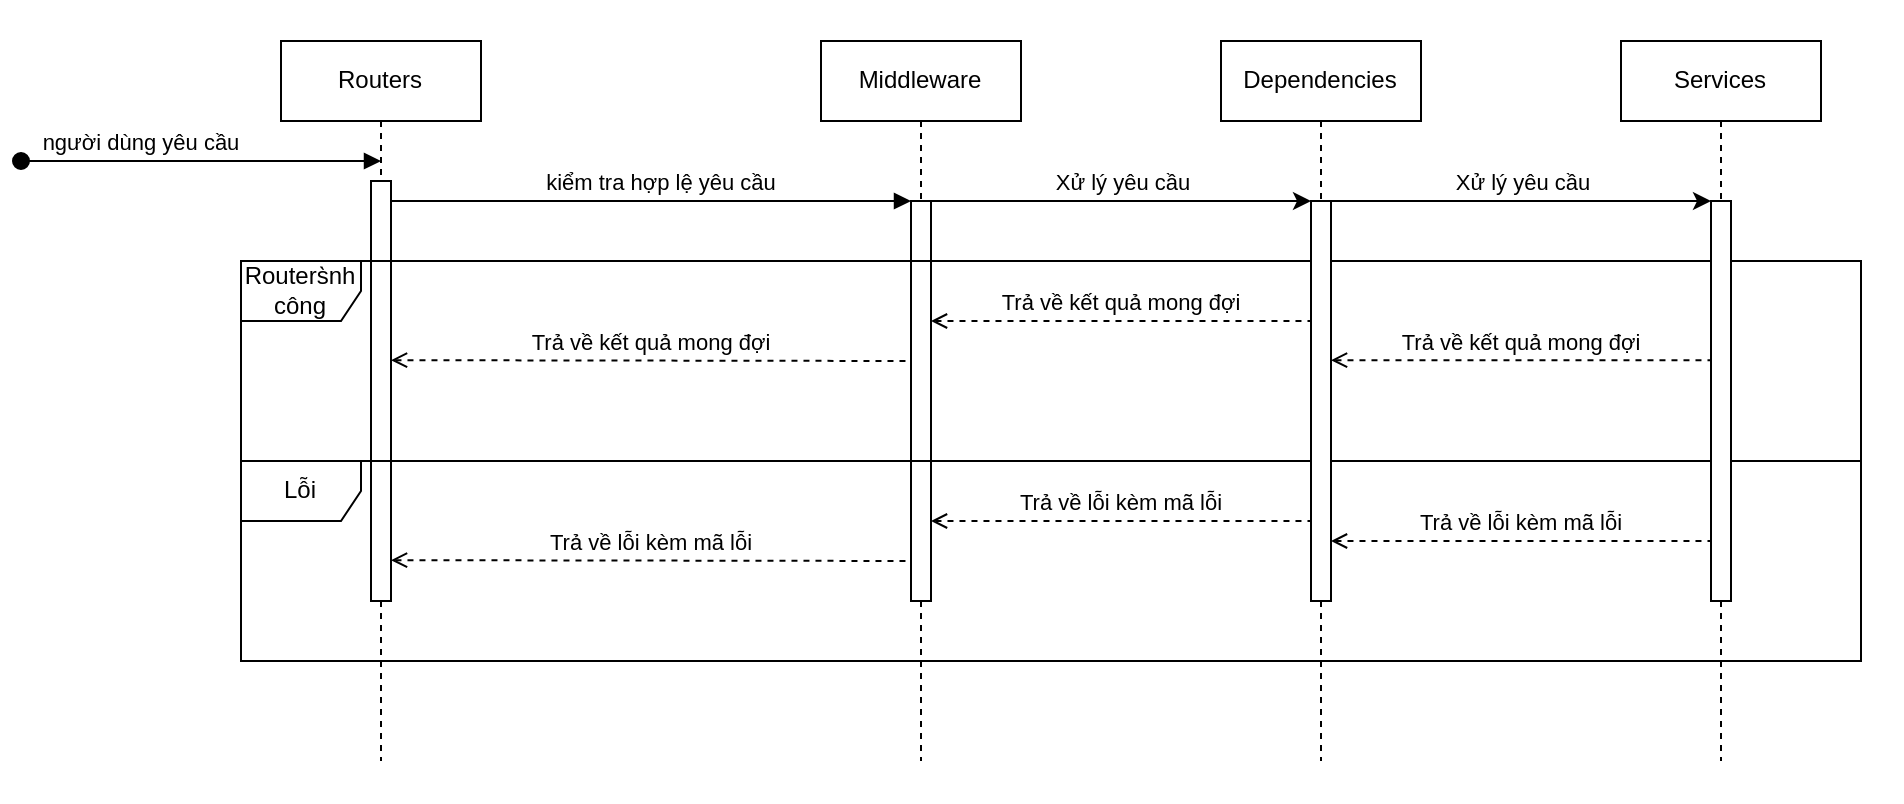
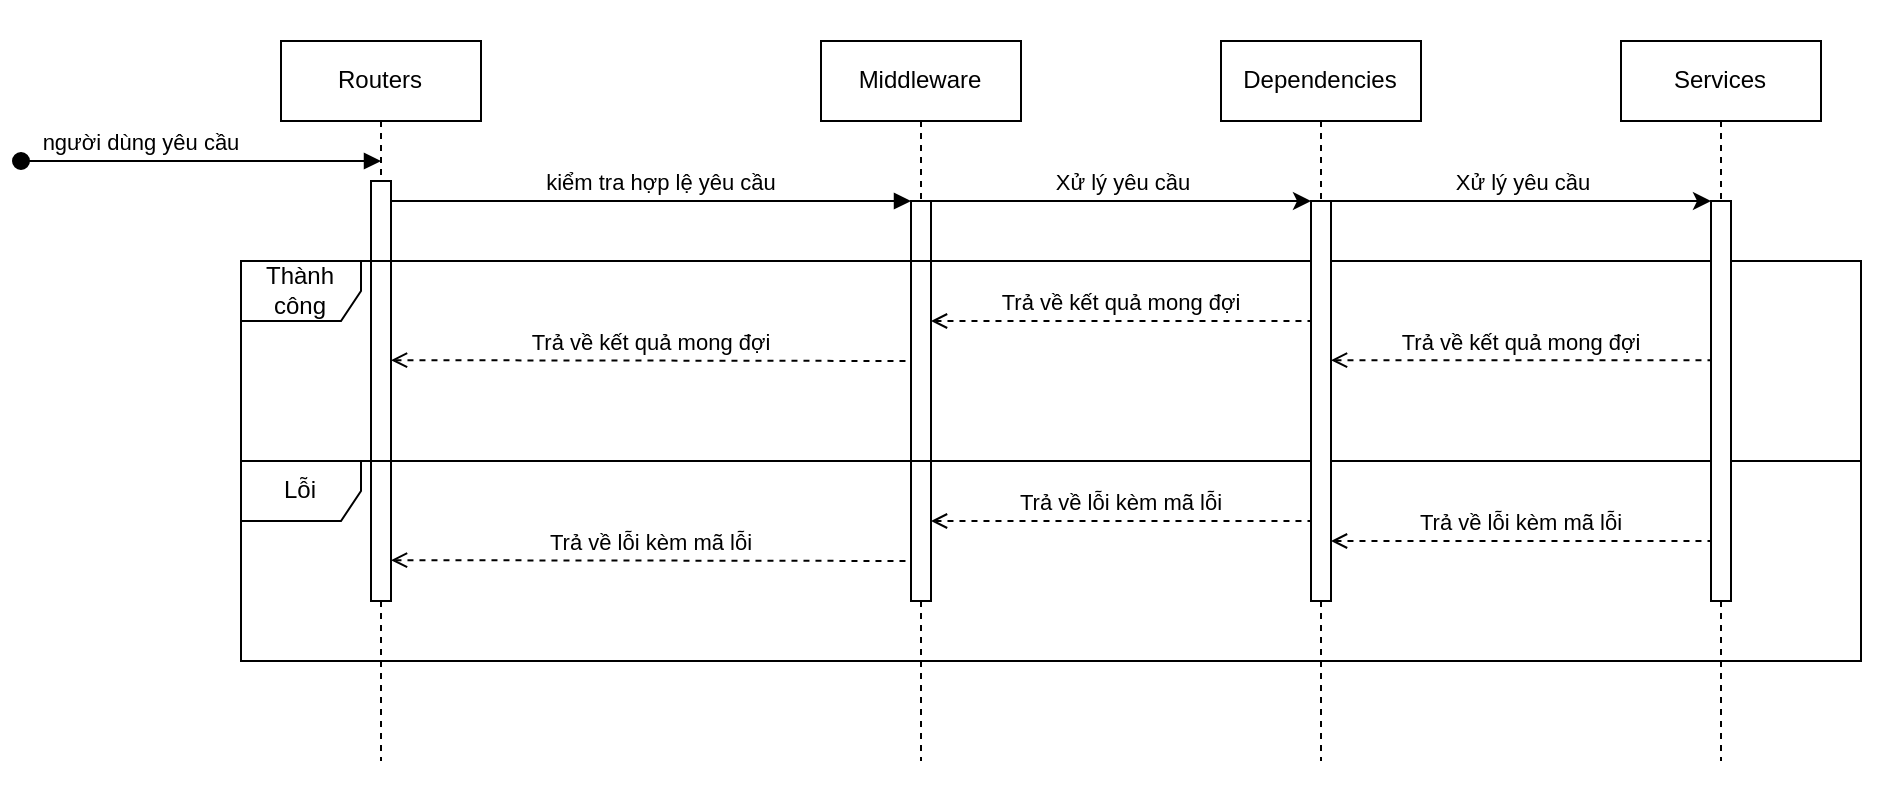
node "Routers̀nh công": label "Routers̀nh công" -> "Thành công"
